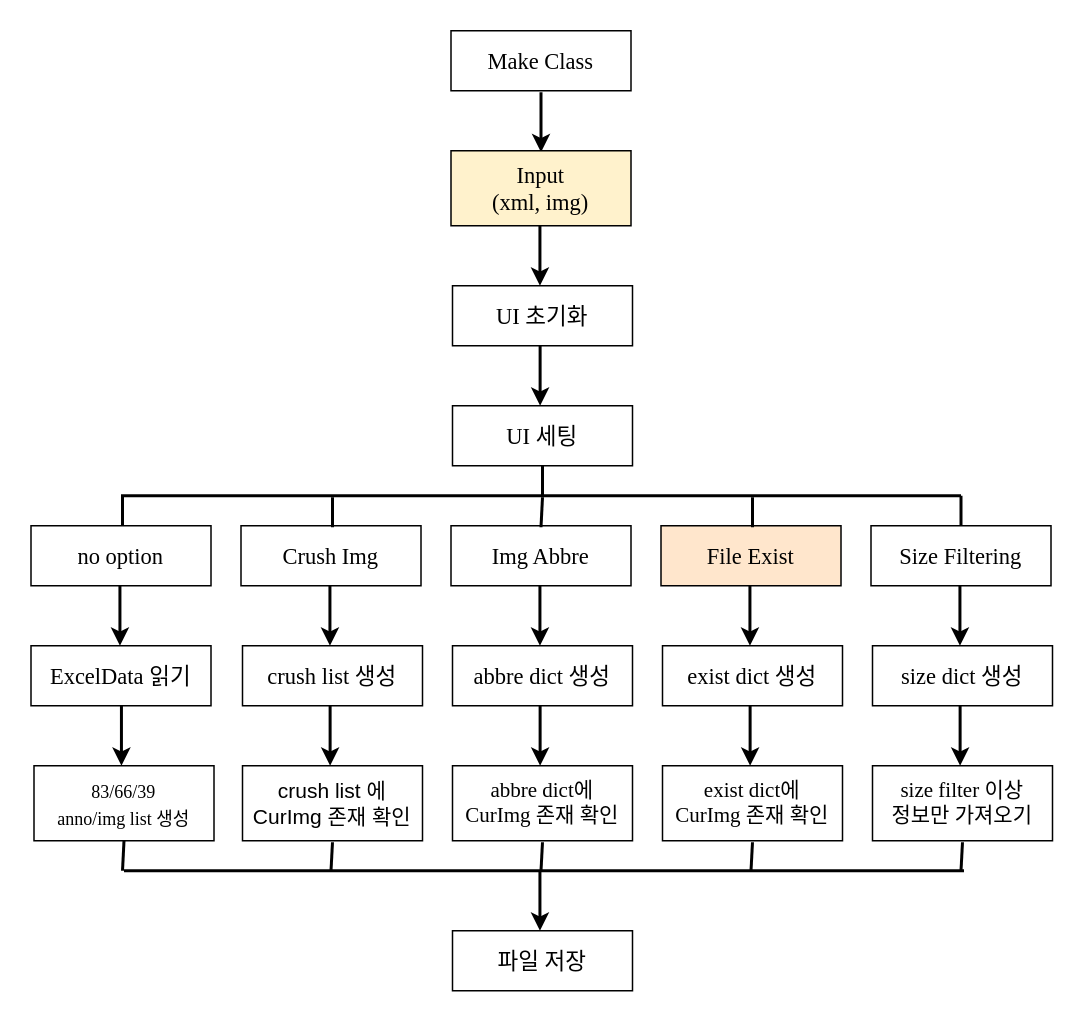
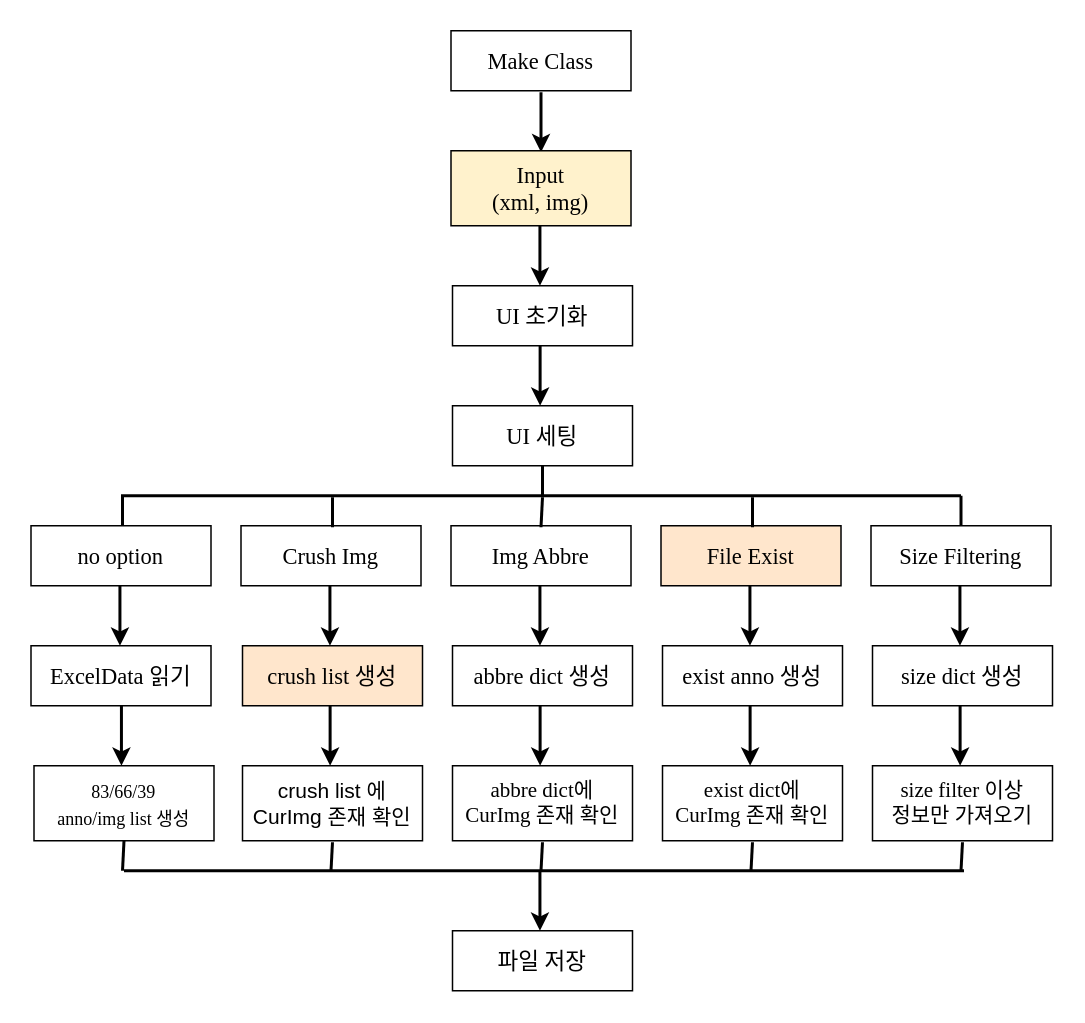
node "crush list 생성": fillcolor #ffffff -> #ffe6cc
node "exist dict 생성": label "exist dict 생성" -> "exist anno 생성"
